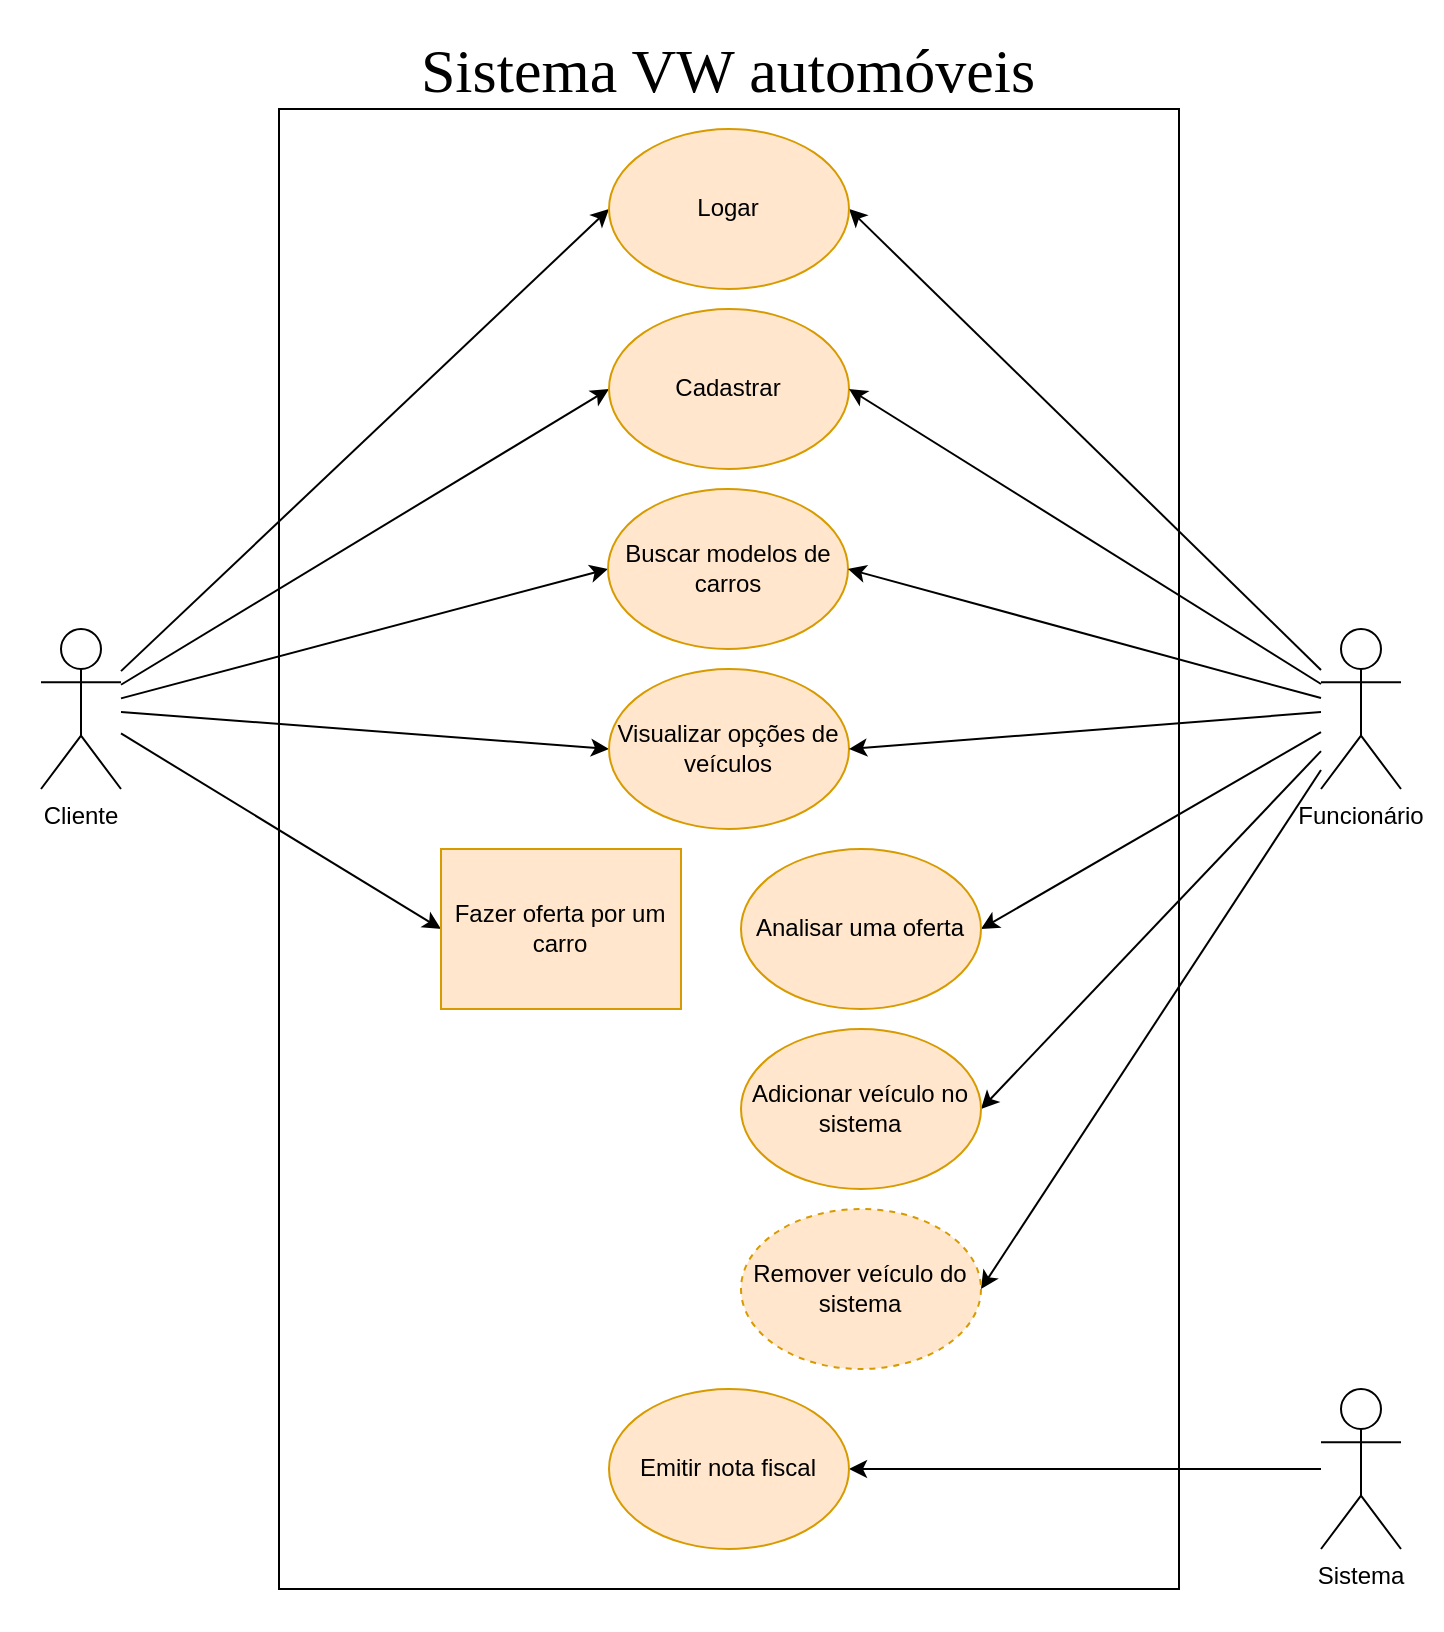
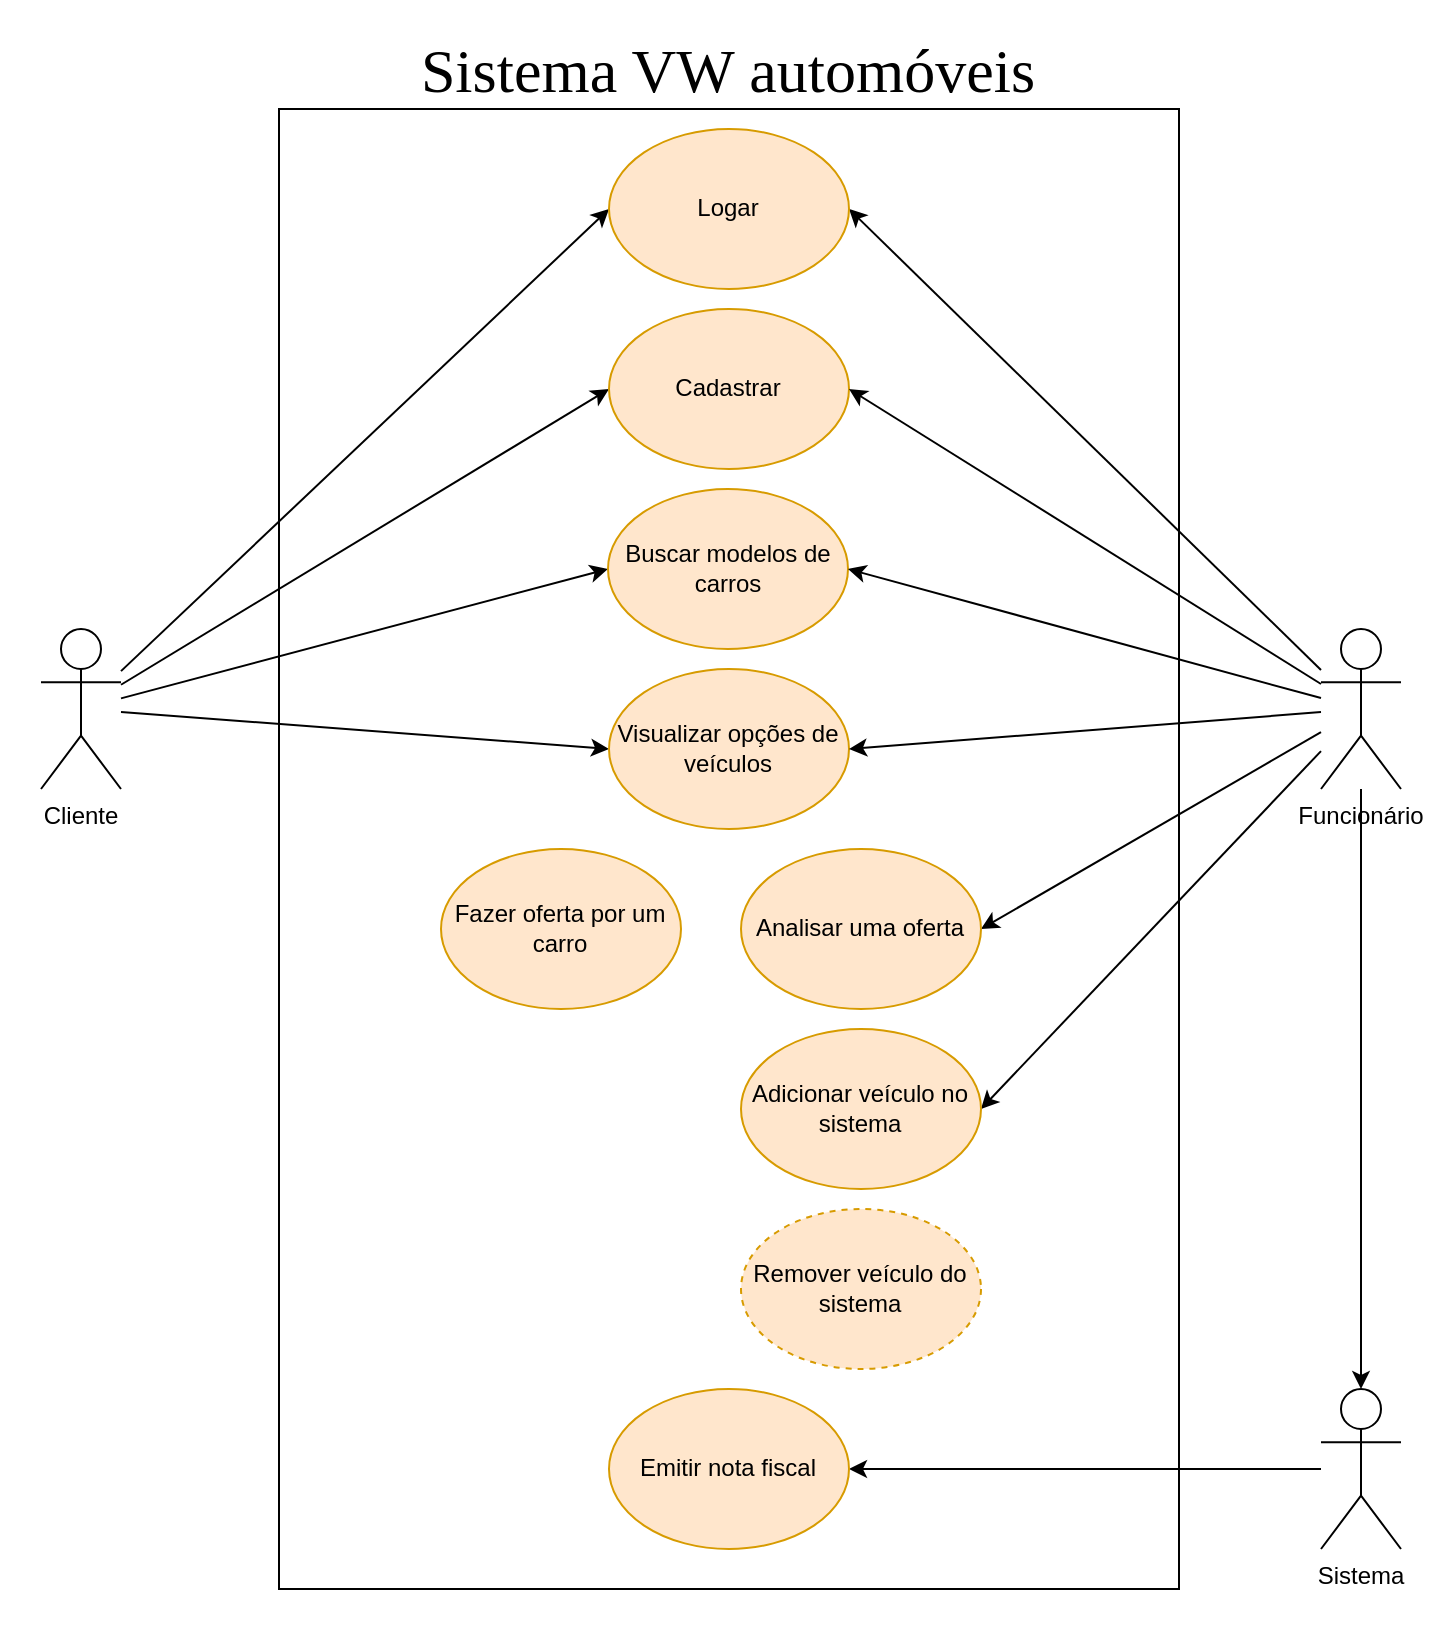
edge "Cliente" -> "Fazer oferta por um carro": removed
node "Fazer oferta por um carro": shape rectangle -> ellipse
edge "Funcionário" -> "Remover veículo do sistema": now "Funcionário" -> "Sistema"
